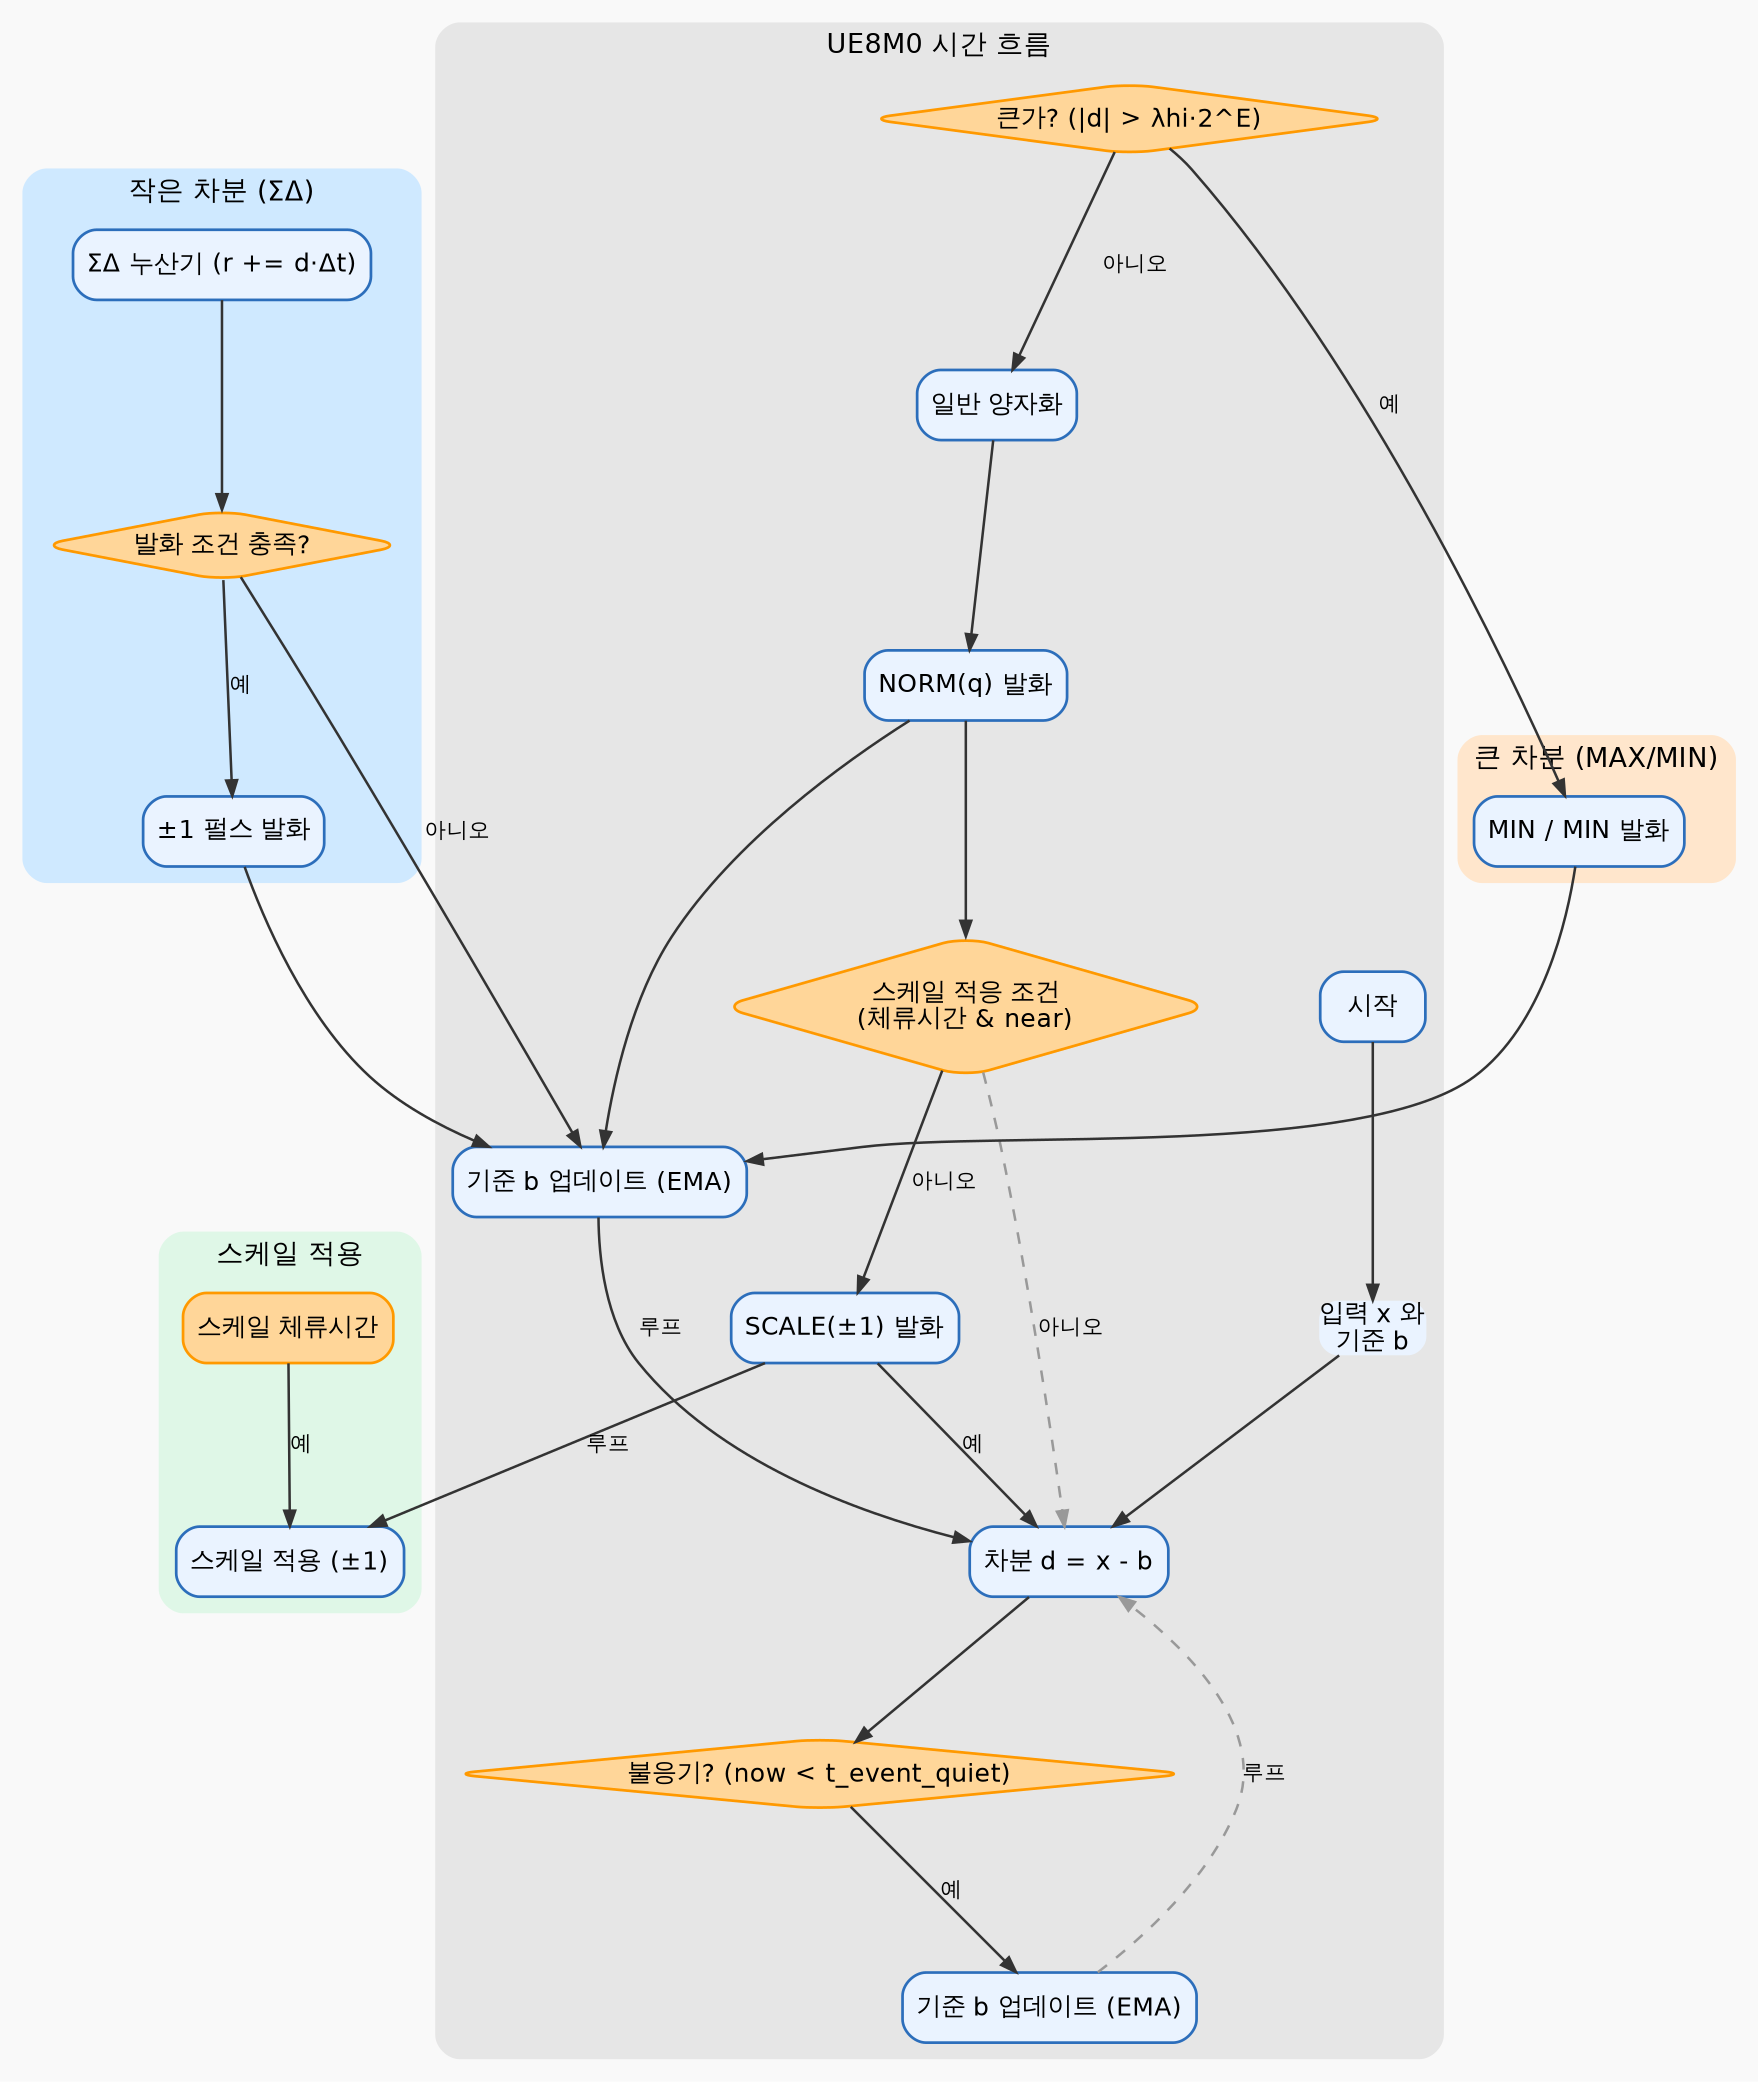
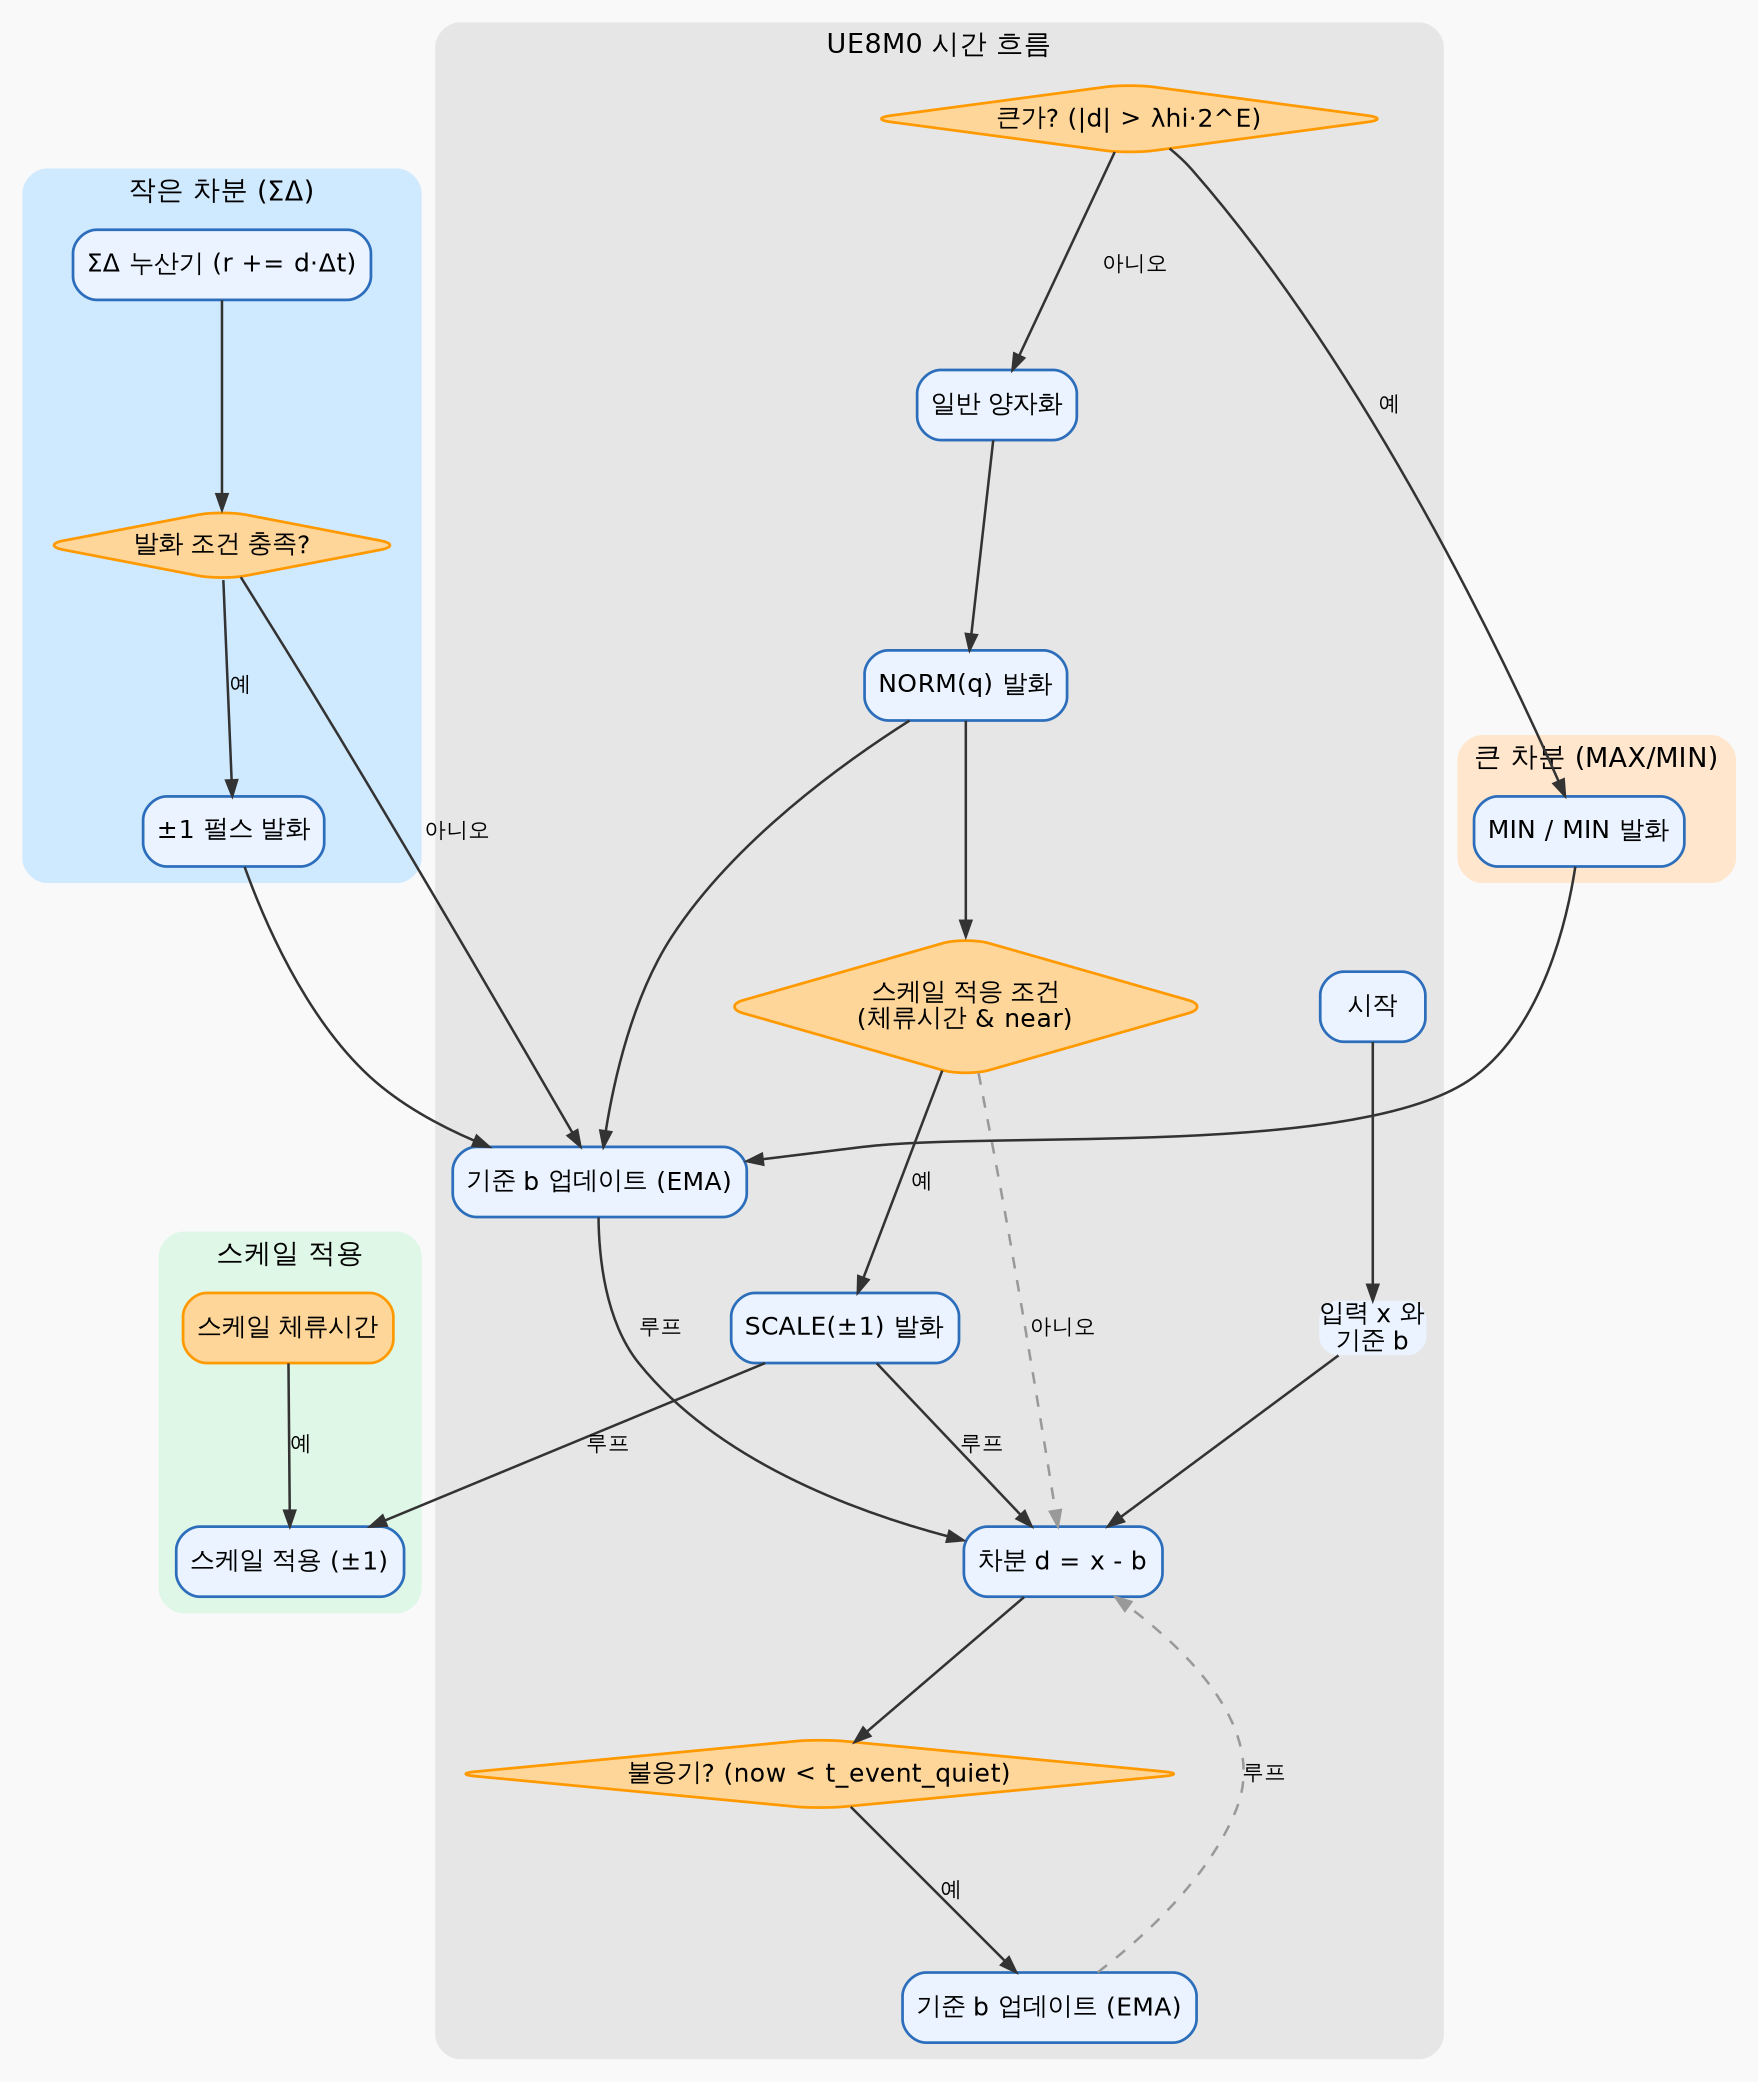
edge "스케일 적응 조건 (체류시간 & near)" -> "SCALE(±1) 발화": label "아니오" -> "예"
edge "SCALE(±1) 발화" -> "차분 d = x - b": label "예" -> "루프"
